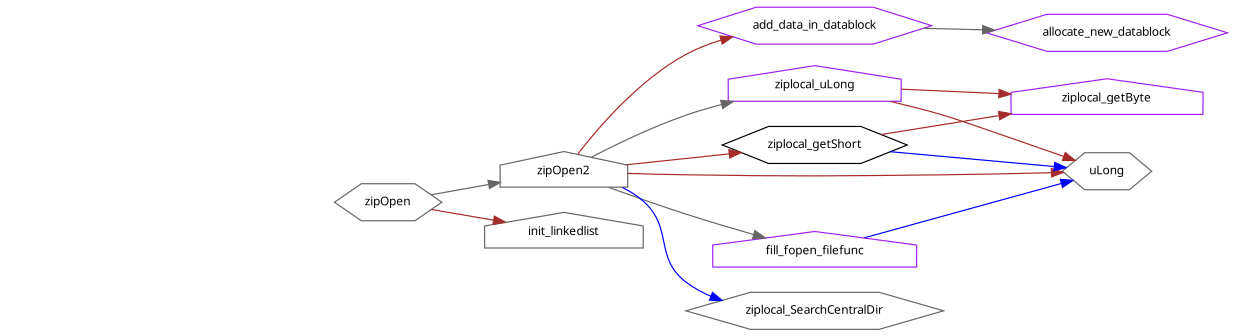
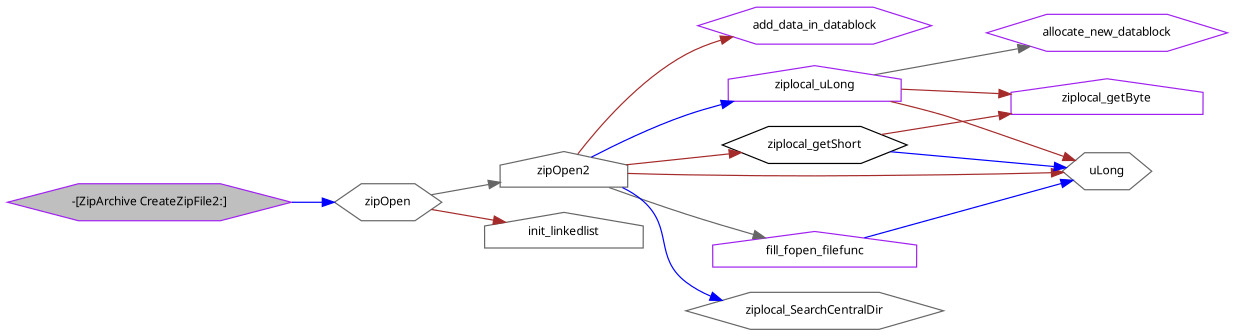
edge "add_data_in_datablock" -> "allocate_new_datablock": now "ziplocal_uLong" -> "allocate_new_datablock"
edge "zipOpen2" -> "ziplocal_uLong": color gray40 -> blue
node "-[ZipArchive CreateZipFile2:]": added
